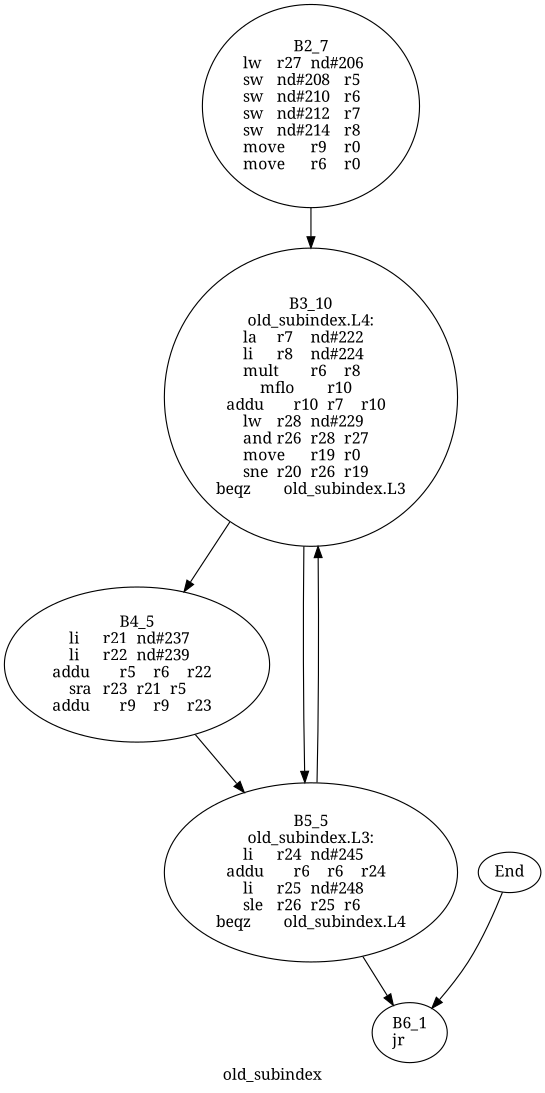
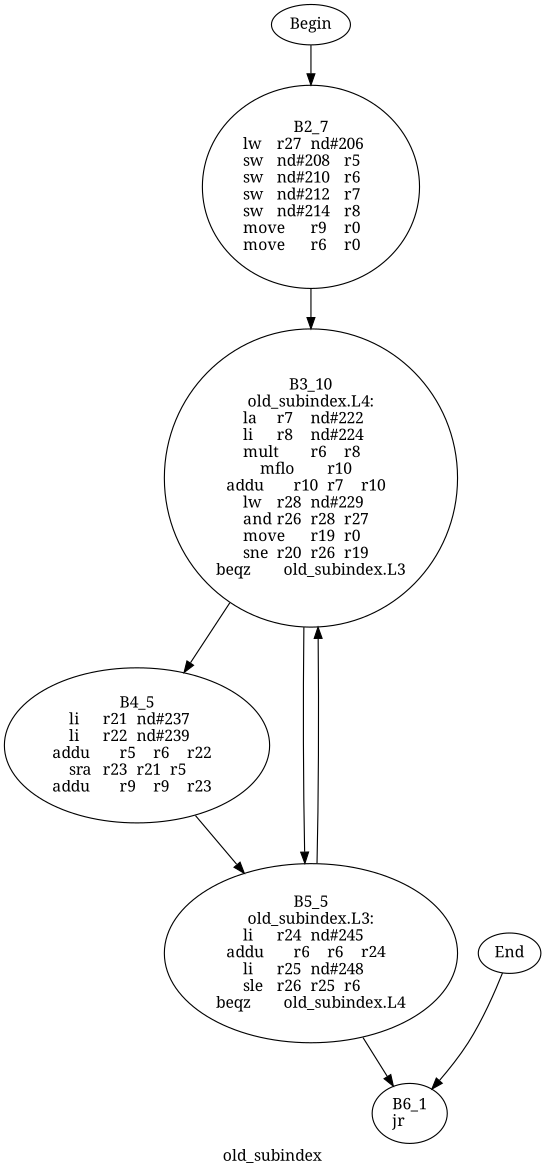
node "Begin": added
